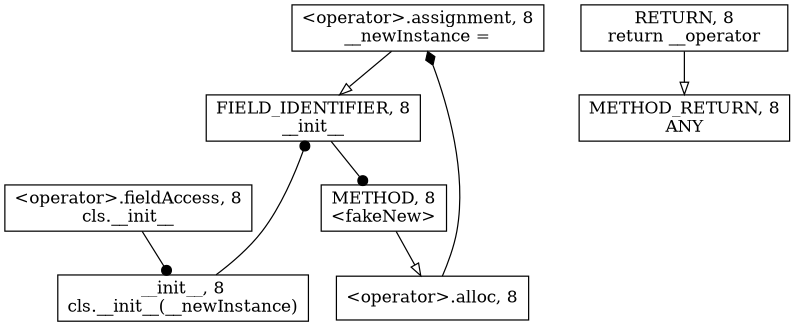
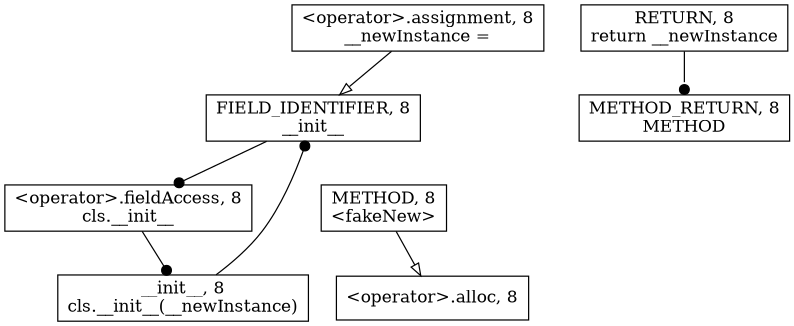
node "RETURN, 8": text "return __operator" -> "return __newInstance"
edge "RETURN, 8" -> "METHOD_RETURN, 8": arrowhead onormal -> dot
node "METHOD_RETURN, 8": text "ANY" -> "METHOD"
edge "FIELD_IDENTIFIER, 8" -> "METHOD, 8": now "FIELD_IDENTIFIER, 8" -> "<operator>.fieldAccess, 8"
edge "<operator>.alloc, 8" -> "<operator>.assignment, 8": removed
